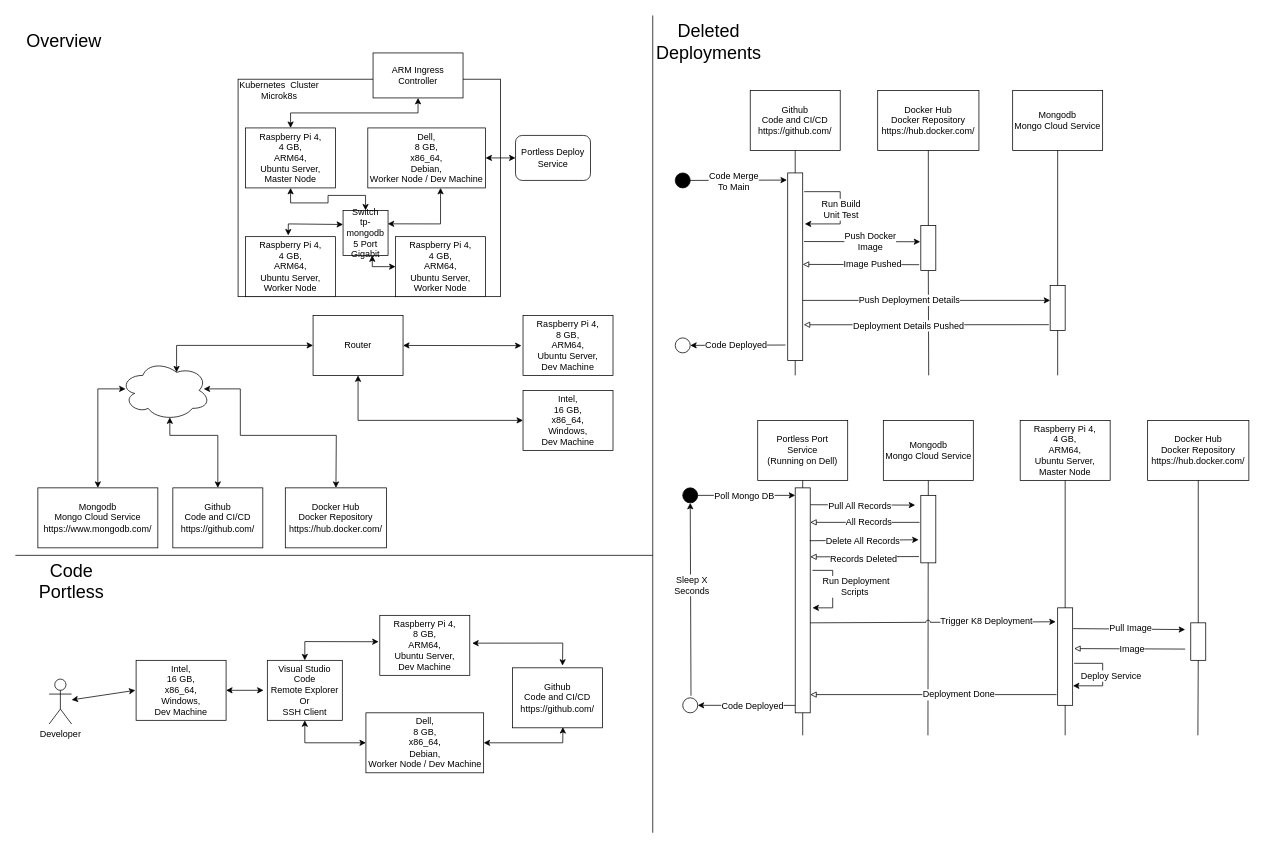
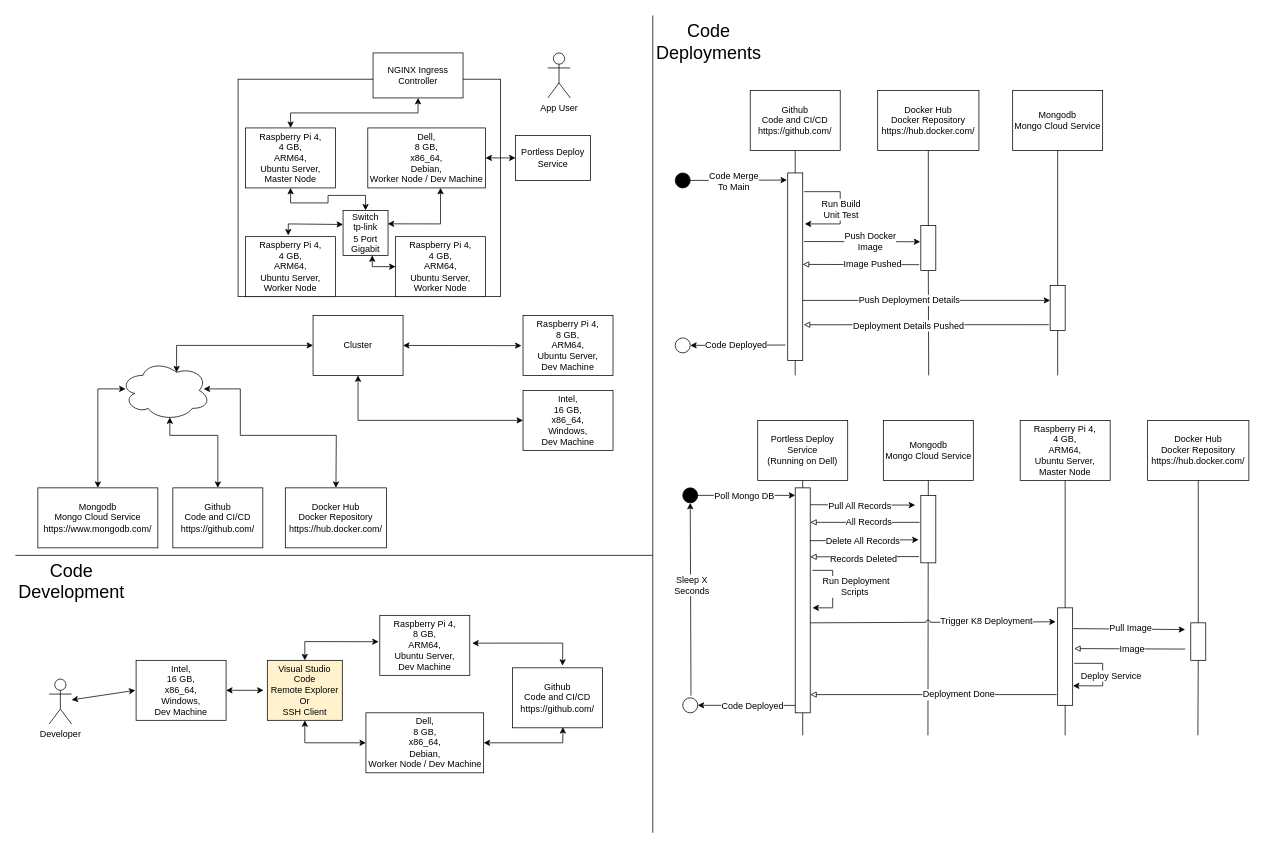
node "Overview": removed
node "Deleted Deployments": label "Deleted Deployments" -> "Code Deployments"
node "ARM Ingress Controller": label "ARM Ingress Controller" -> "NGINX Ingress Controller"
node "App User": added
node "Kubernetes Cluster Microk8s": removed
node "Portless Deploy Service": shape rounded rectangle -> rectangle
node "Switch tp-mongodb 5 Port Gigabit": label "Switch tp-mongodb 5 Port Gigabit" -> "Switch tp-link 5 Port Gigabit"
node "Router": label "Router" -> "Cluster"
node "Portless Port Service (Running on Dell)": label "Portless Port Service (Running on Dell)" -> "Portless Deploy Service (Running on Dell)"
node "Code Portless": label "Code Portless" -> "Code Development"
node "Visual Studio Code Remote Explorer Or SSH Client": fillcolor #ffffff -> #fff2cc
